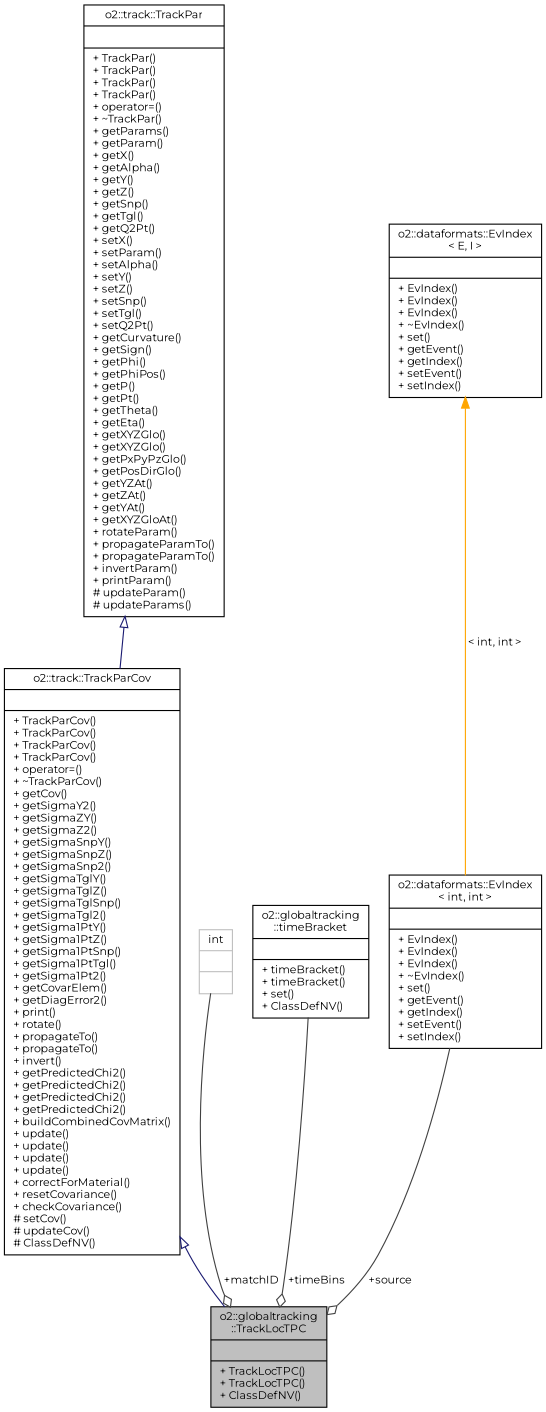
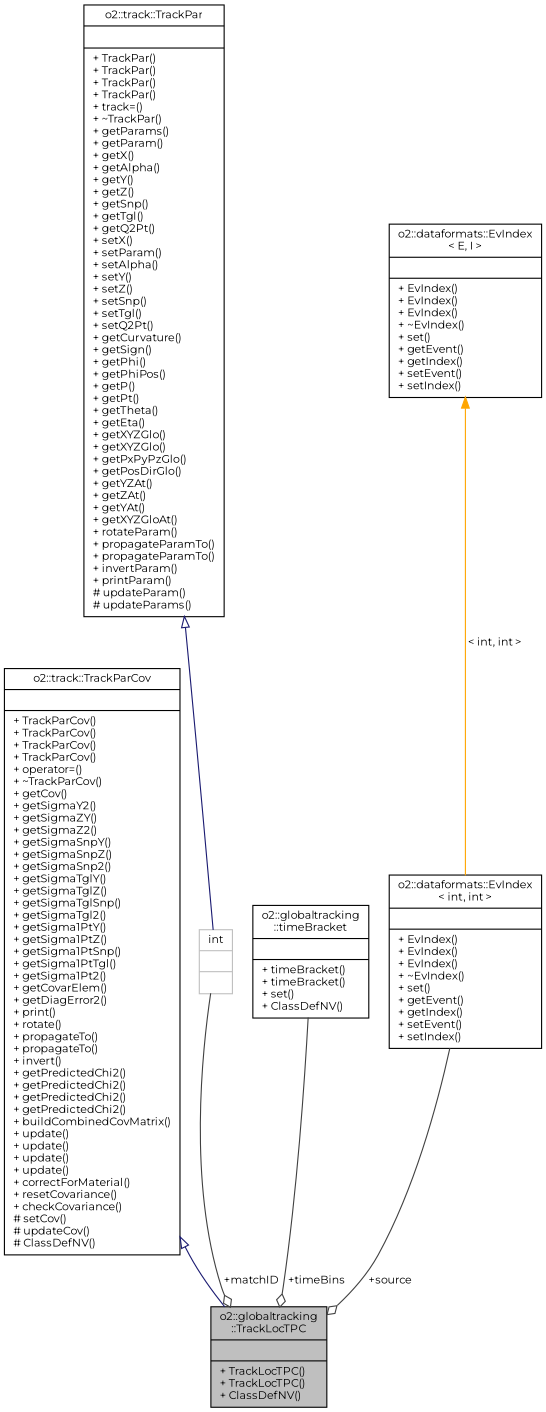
node "o2::track::TrackPar": text "+ operator=()" -> "+ track=()"
edge "o2::track::TrackParCov" -> "o2::track::TrackPar": now "int" -> "o2::track::TrackPar"
